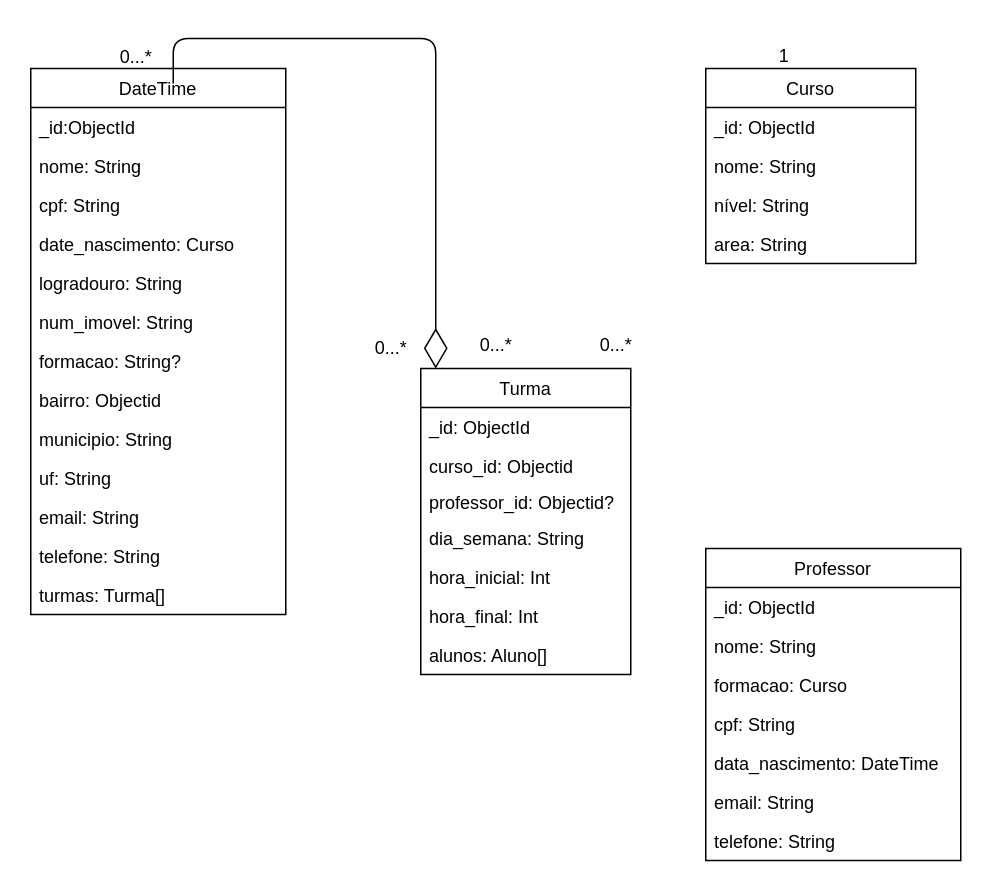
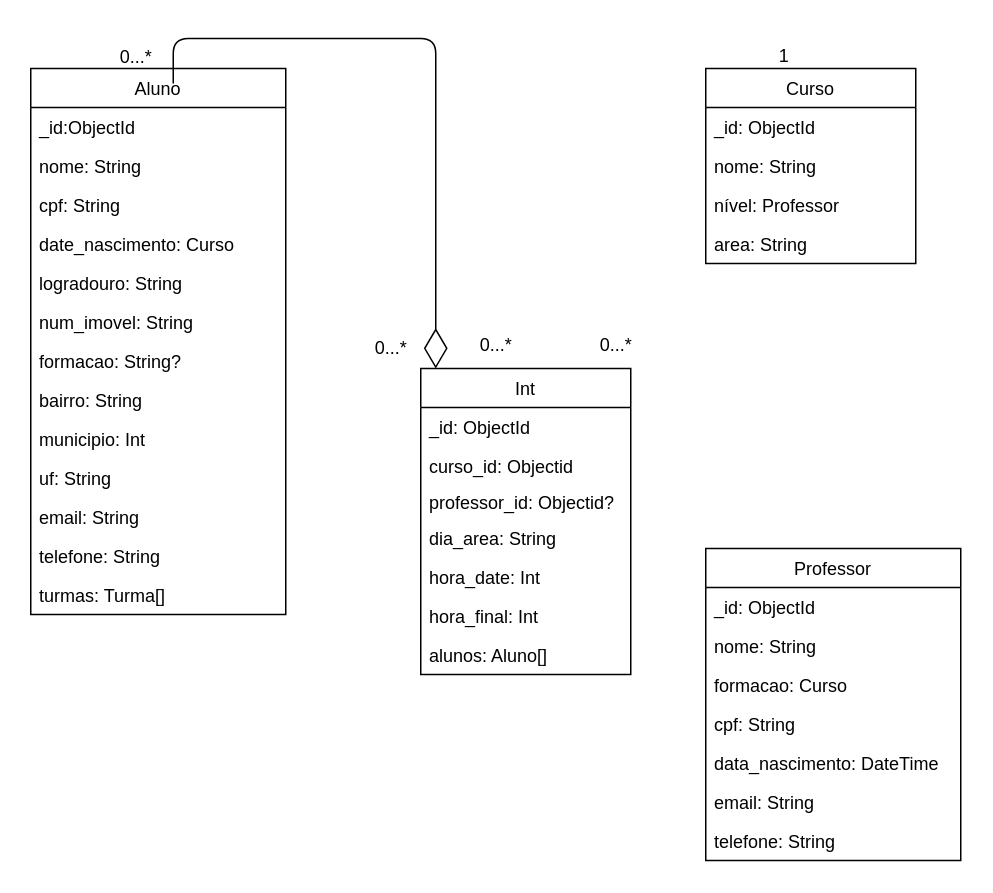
node "DateTime": label "DateTime" -> "Aluno"
node "nível: String": label "nível: String" -> "nível: Professor"
node "Turma": label "Turma" -> "Int"
node "bairro: Objectid": label "bairro: Objectid" -> "bairro: String"
node "municipio: String": label "municipio: String" -> "municipio: Int"
node "dia_semana: String": label "dia_semana: String" -> "dia_area: String"
node "hora_inicial: Int": label "hora_inicial: Int" -> "hora_date: Int"
